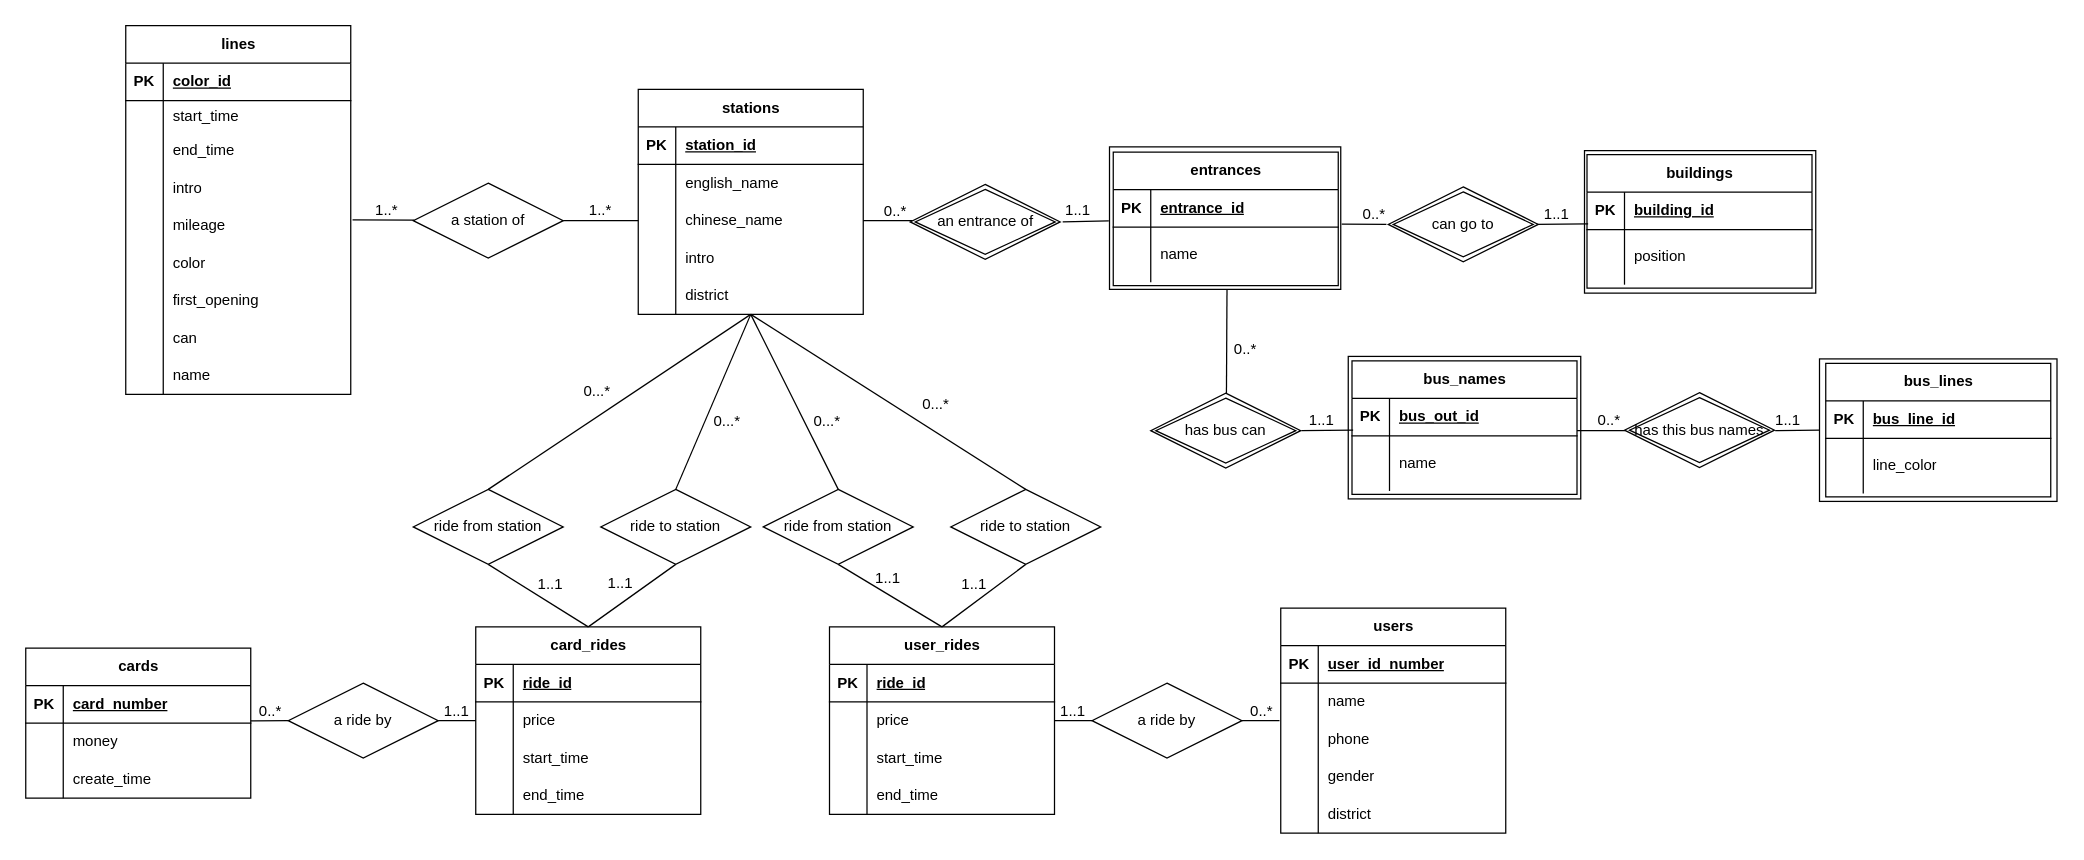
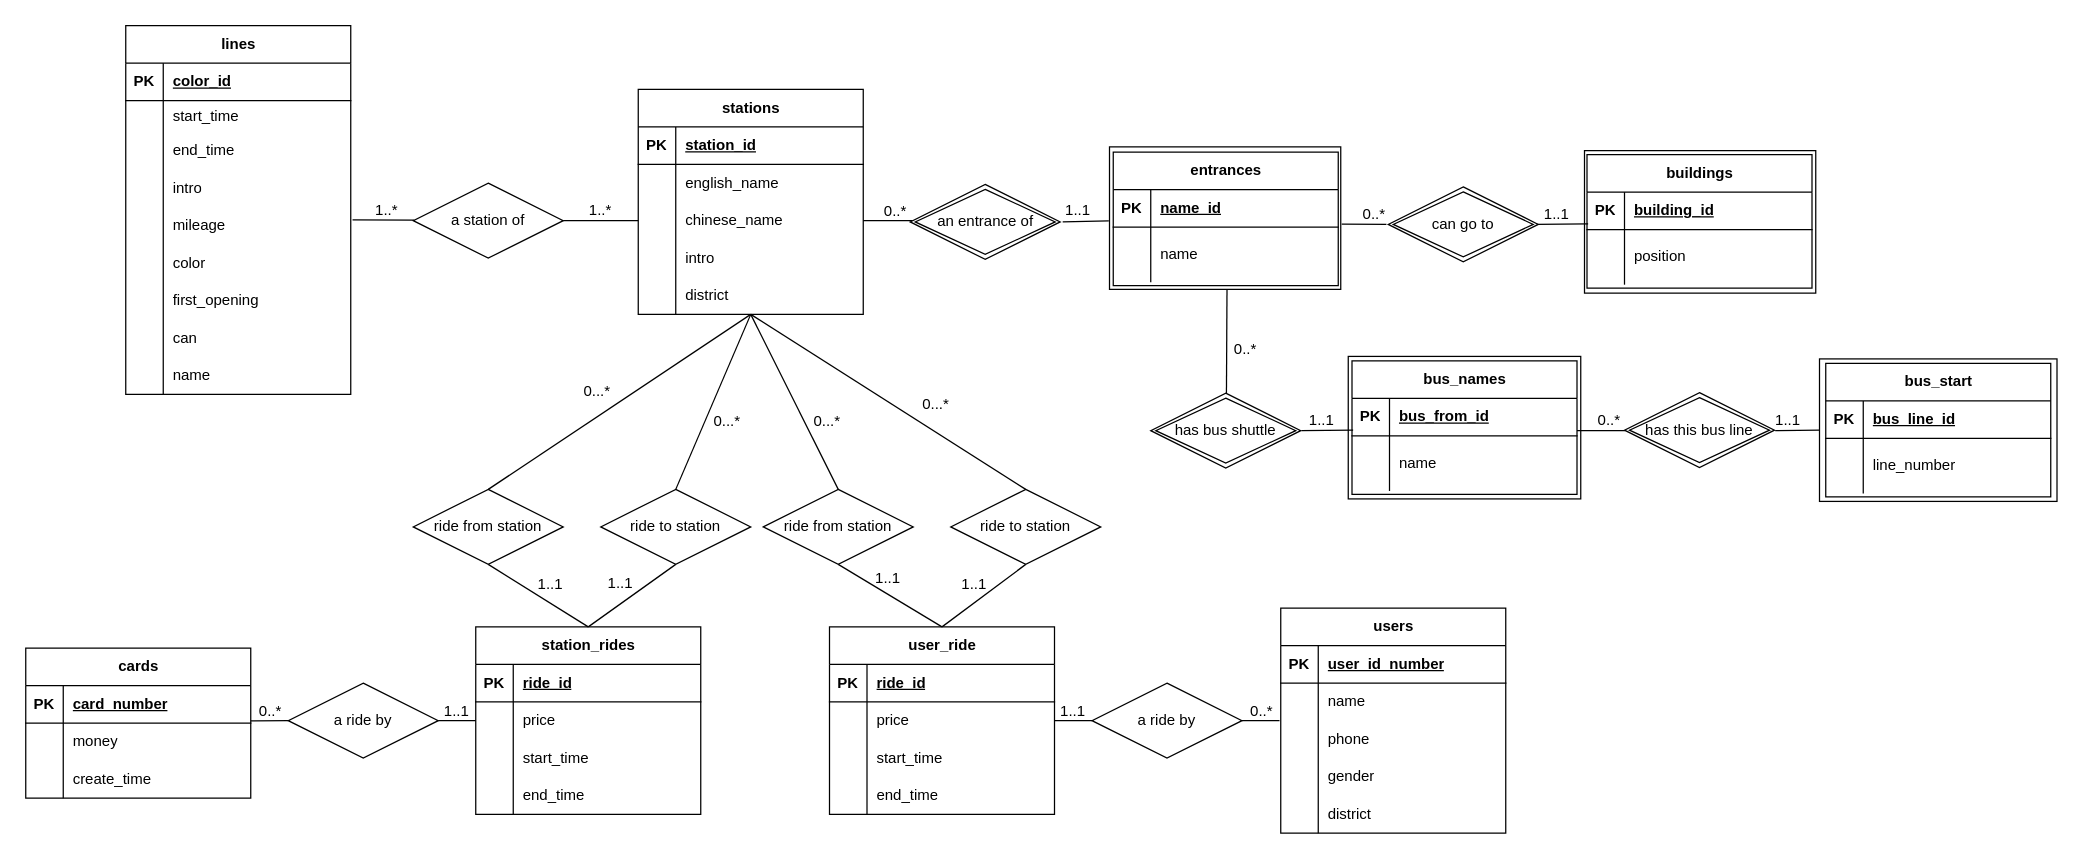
node "entrance_id": label "entrance_id" -> "name_id"
node "bus_lines": label "bus_lines" -> "bus_start"
node "bus_out_id": label "bus_out_id" -> "bus_from_id"
node "has bus can": label "has bus can" -> "has bus shuttle"
node "has this bus names": label "has this bus names" -> "has this bus line"
node "line_color": label "line_color" -> "line_number"
node "card_rides": label "card_rides" -> "station_rides"
node "user_rides": label "user_rides" -> "user_ride"
